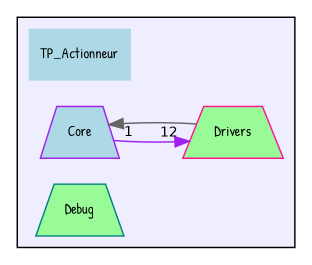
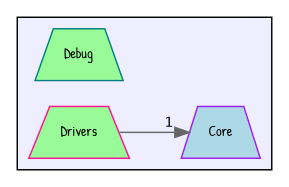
node "TP_Actionneur": removed
edge "Core" -> "Drivers": removed
